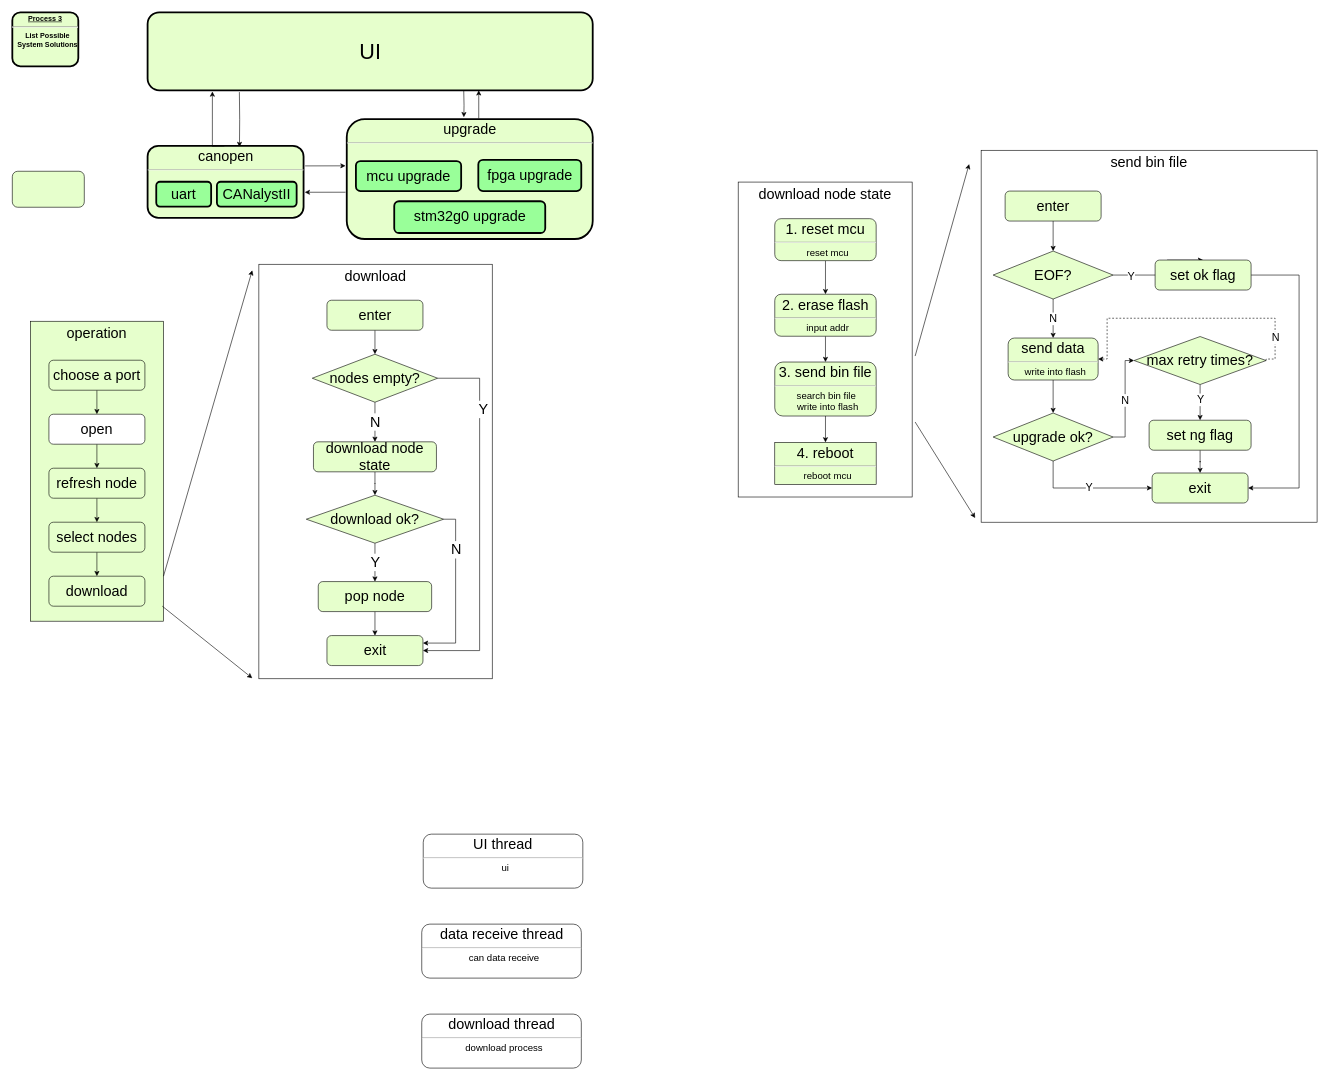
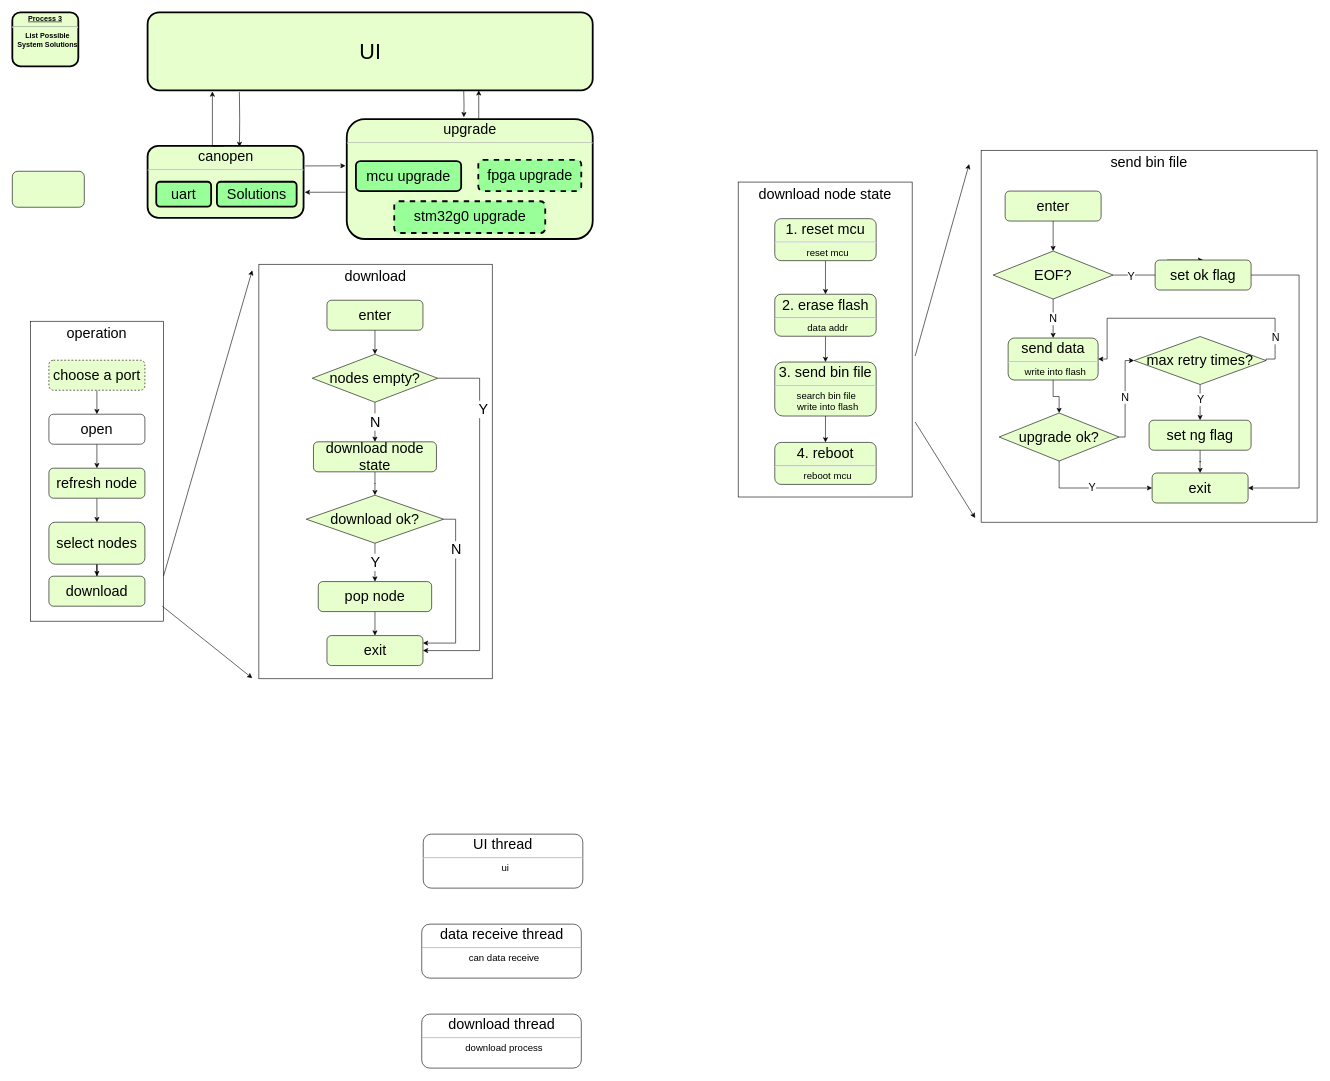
node "fpga upgrade": style solid -> dashed
node "CANalystII": label "CANalystII" -> "Solutions"
node "stm32g0 upgrade": style solid -> dashed
node "2. erase flash input addr": label "2. erase flash input addr" -> "2. erase flash data addr"
edge "max retry times?" -> "send data write into flash": style dashed -> solid
node "operation": fillcolor #e6ffcc -> #ffffff
node "choose a port": style solid -> dashed
node "upgrade ok?": moved (1053, 437) -> (1059, 437)
node "4. reboot reboot mcu": shape rectangle -> rounded rectangle
node "select nodes": size 96x30 -> 96x42
